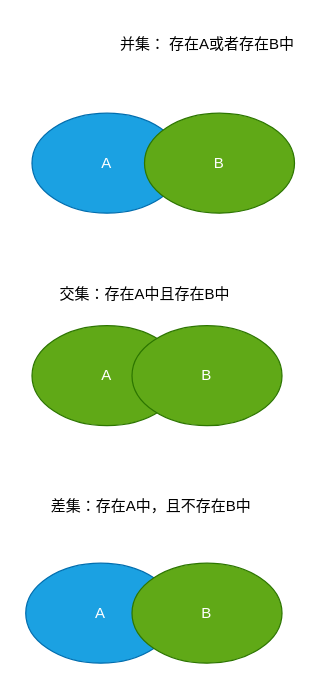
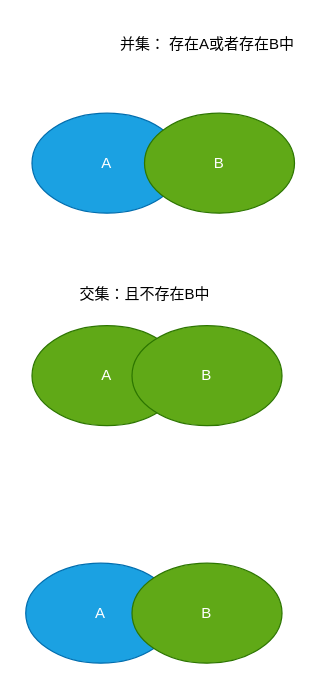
node "交集：存在A中且存在B中": label "交集：存在A中且存在B中" -> "交集：且不存在B中"
node "差集：存在A中，且不存在B中": removed
